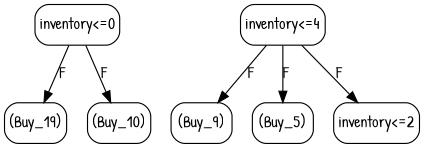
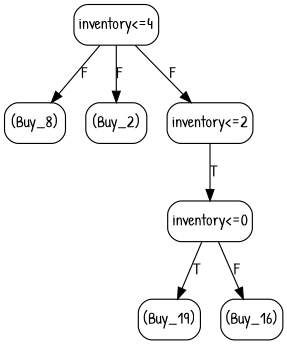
edge "inventory<=0" -> "(Buy_19)": label "F" -> "T"
node "(Buy_10)": label "(Buy_10)" -> "(Buy_16)"
node "(Buy_9)": label "(Buy_9)" -> "(Buy_8)"
node "(Buy_5)": label "(Buy_5)" -> "(Buy_2)"
edge "inventory<=2" -> "inventory<=0": added, label "T"
